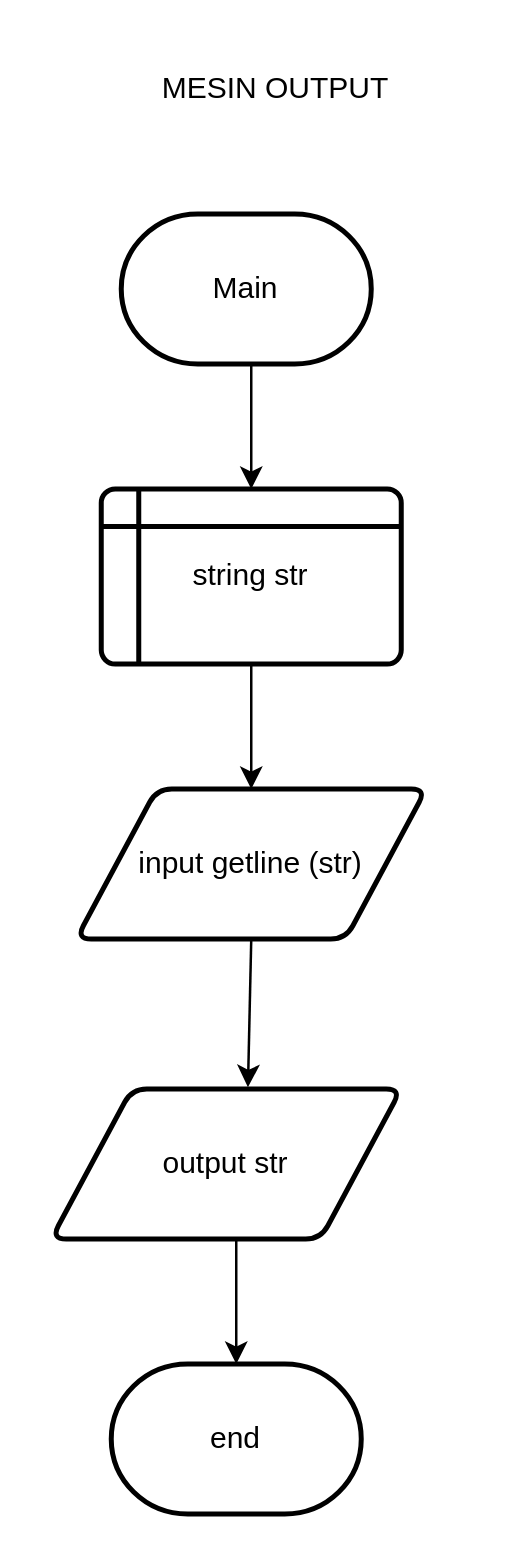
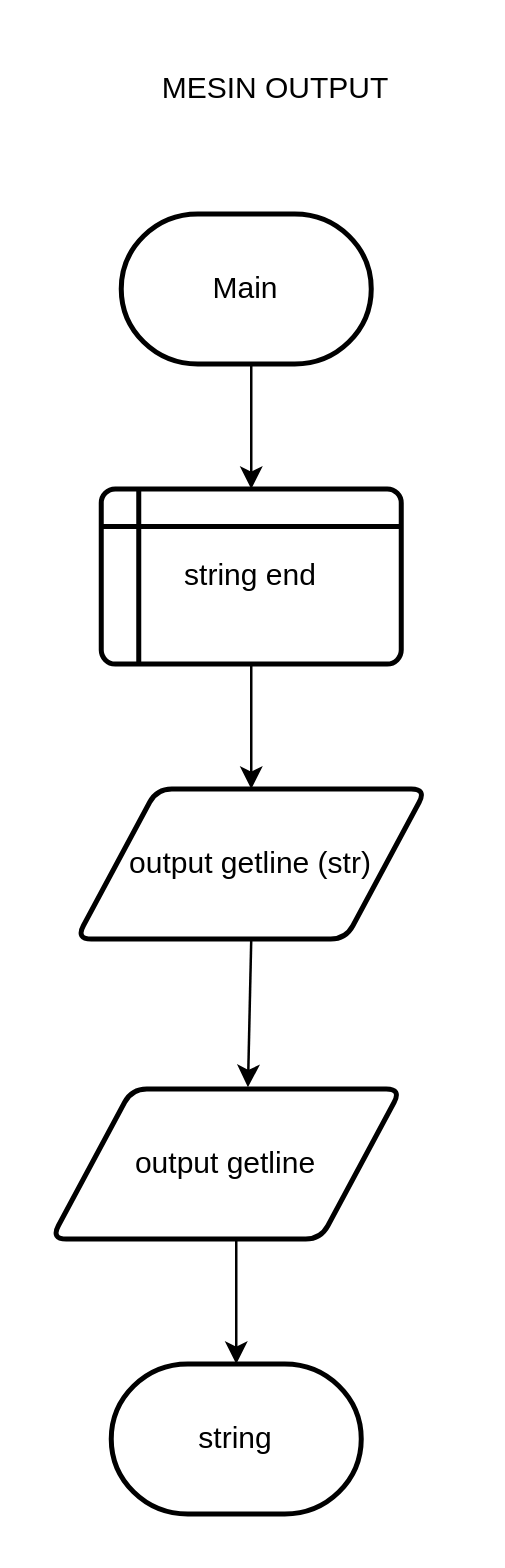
node "string str": label "string str" -> "string end"
node "input getline (str)": label "input getline (str)" -> "output getline (str)"
node "output str": label "output str" -> "output getline"
node "end": label "end" -> "string"
